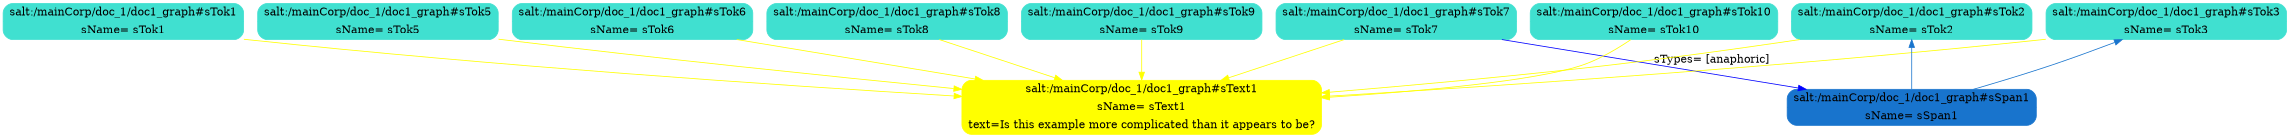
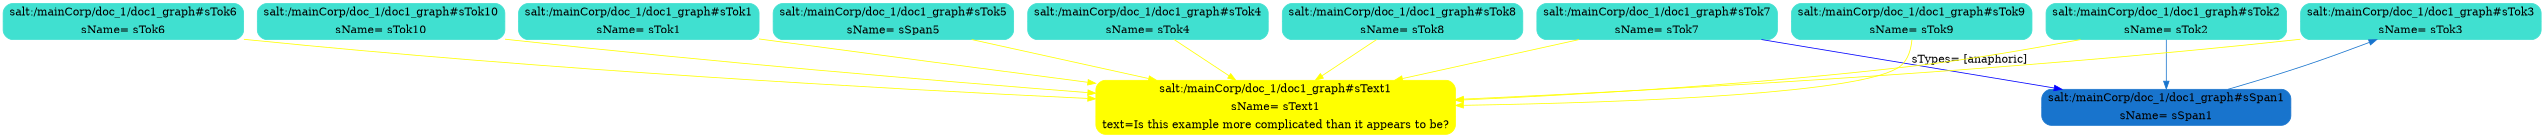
node "salt:/mainCorp/doc_1/doc1_graph#sTok4": added
node "salt:/mainCorp/doc_1/doc1_graph#sTok5": text "sName= sTok5" -> "sName= sSpan5"
edge "salt:/mainCorp/doc_1/doc1_graph#sSpan1" -> "salt:/mainCorp/doc_1/doc1_graph#sTok2": reversed
